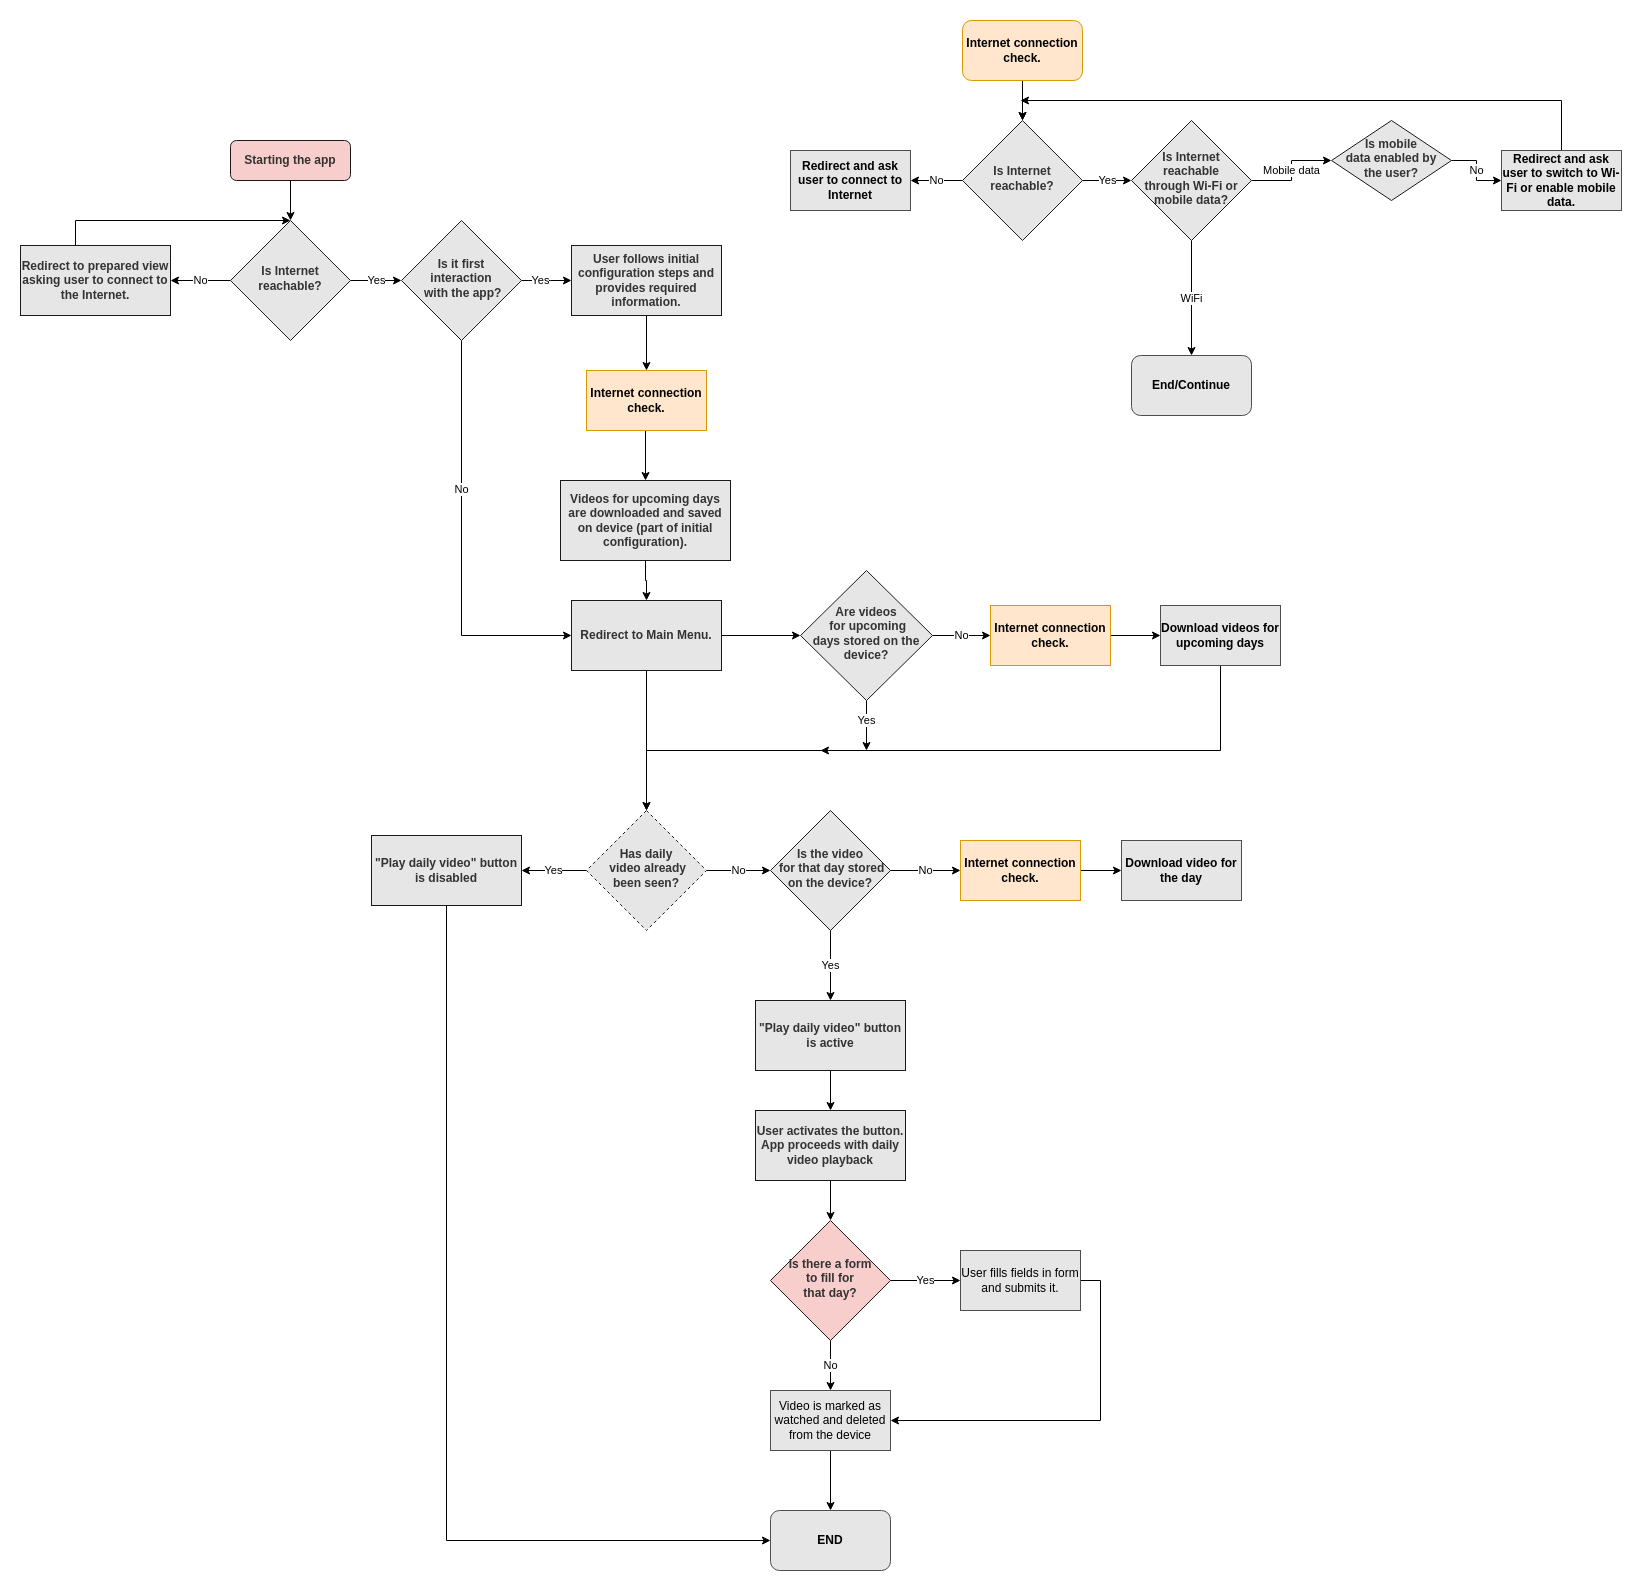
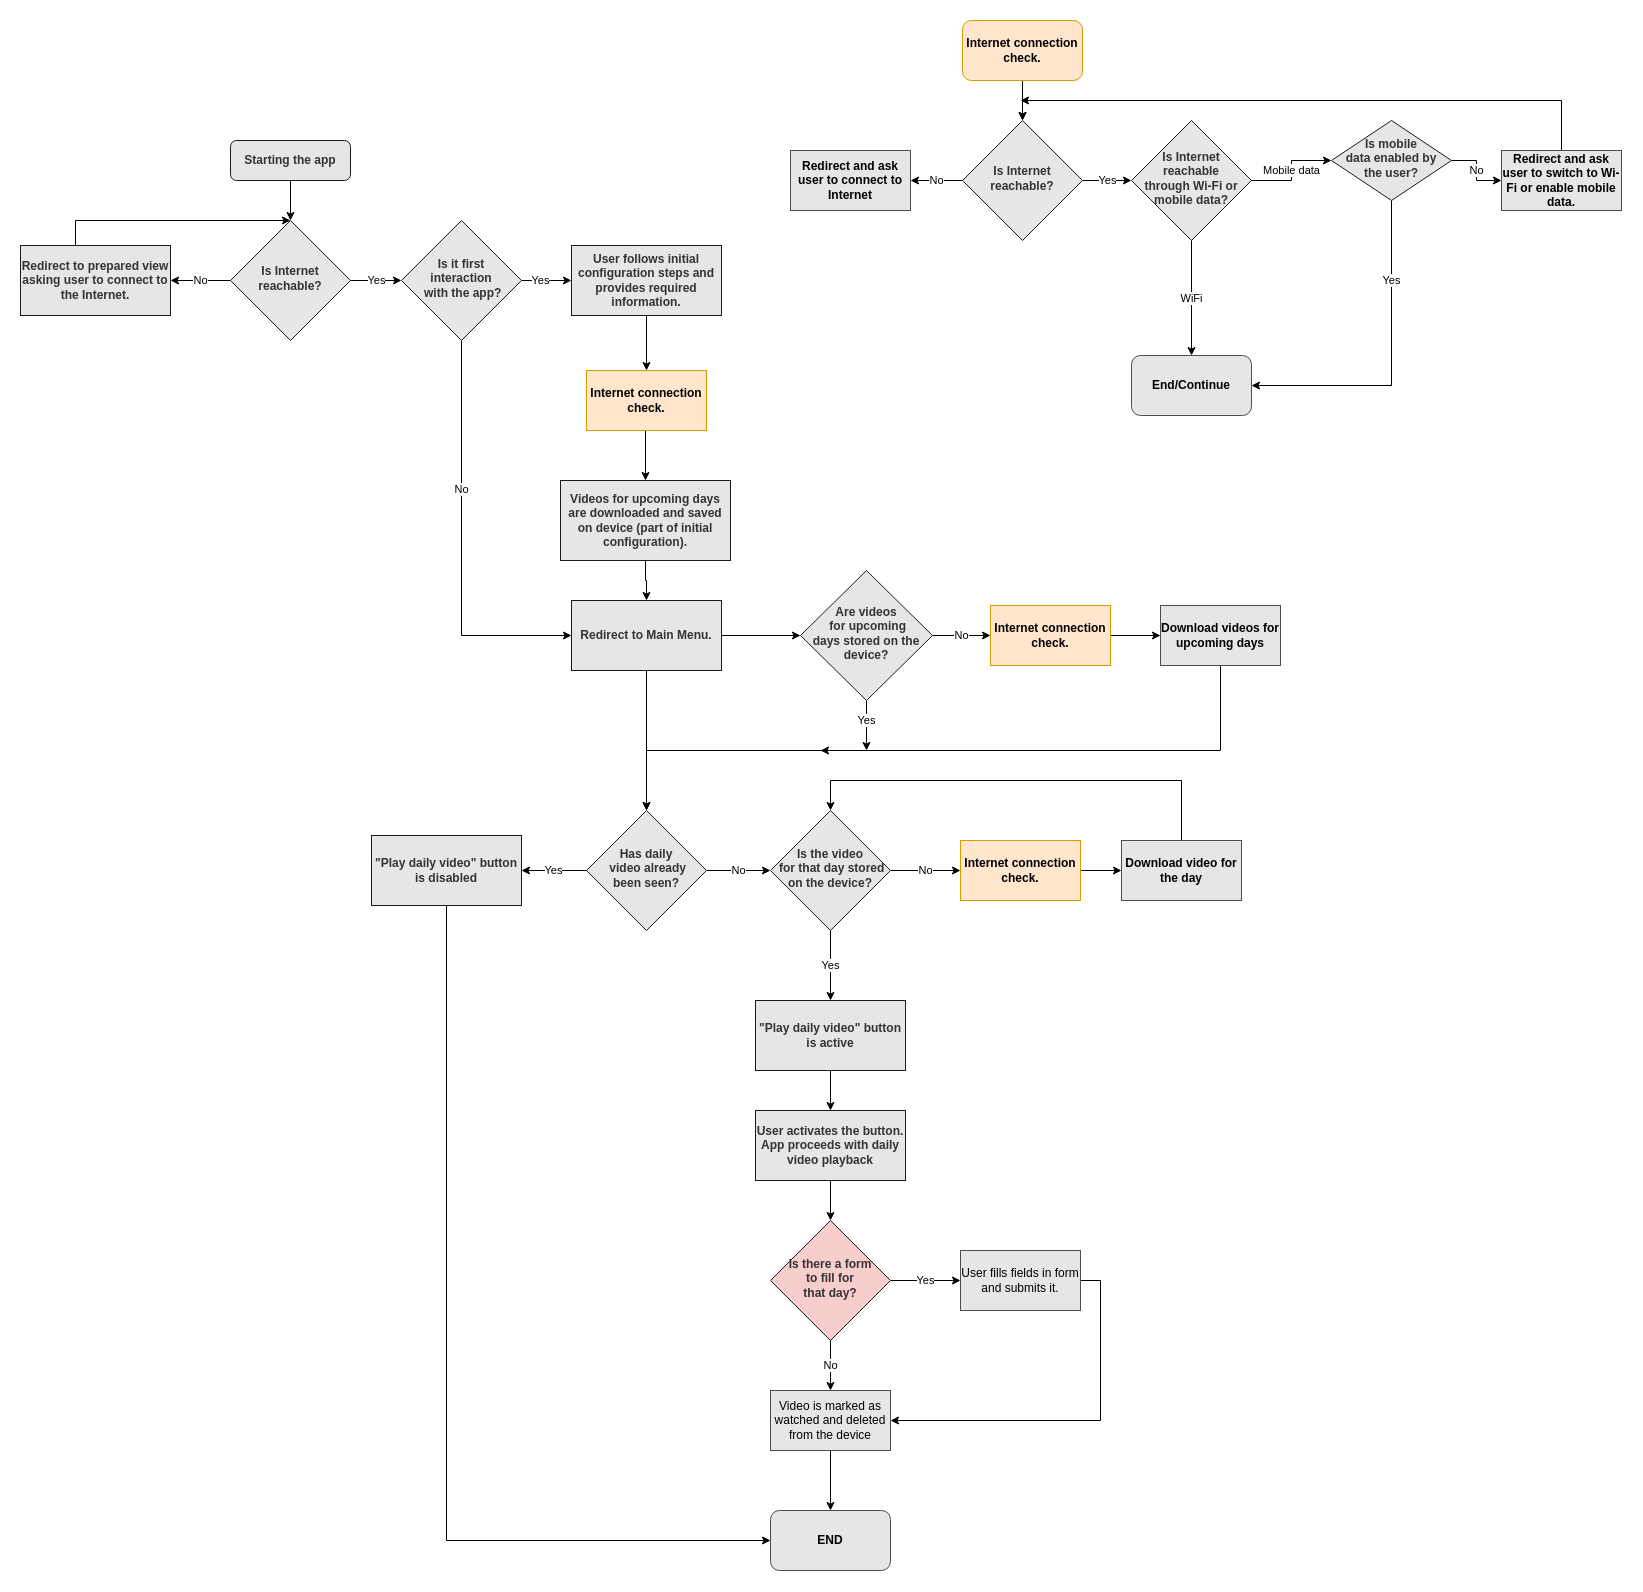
node "Starting the app": fillcolor #f8cecc -> #e6e6e6
edge "Is mobile data enabled by the user?" -> "End/Continue": added, label "Yes"
edge "Download video for the day" -> "Is the video for that day stored on the device?": added
node "Has daily video already been seen?": style dashed -> solid
